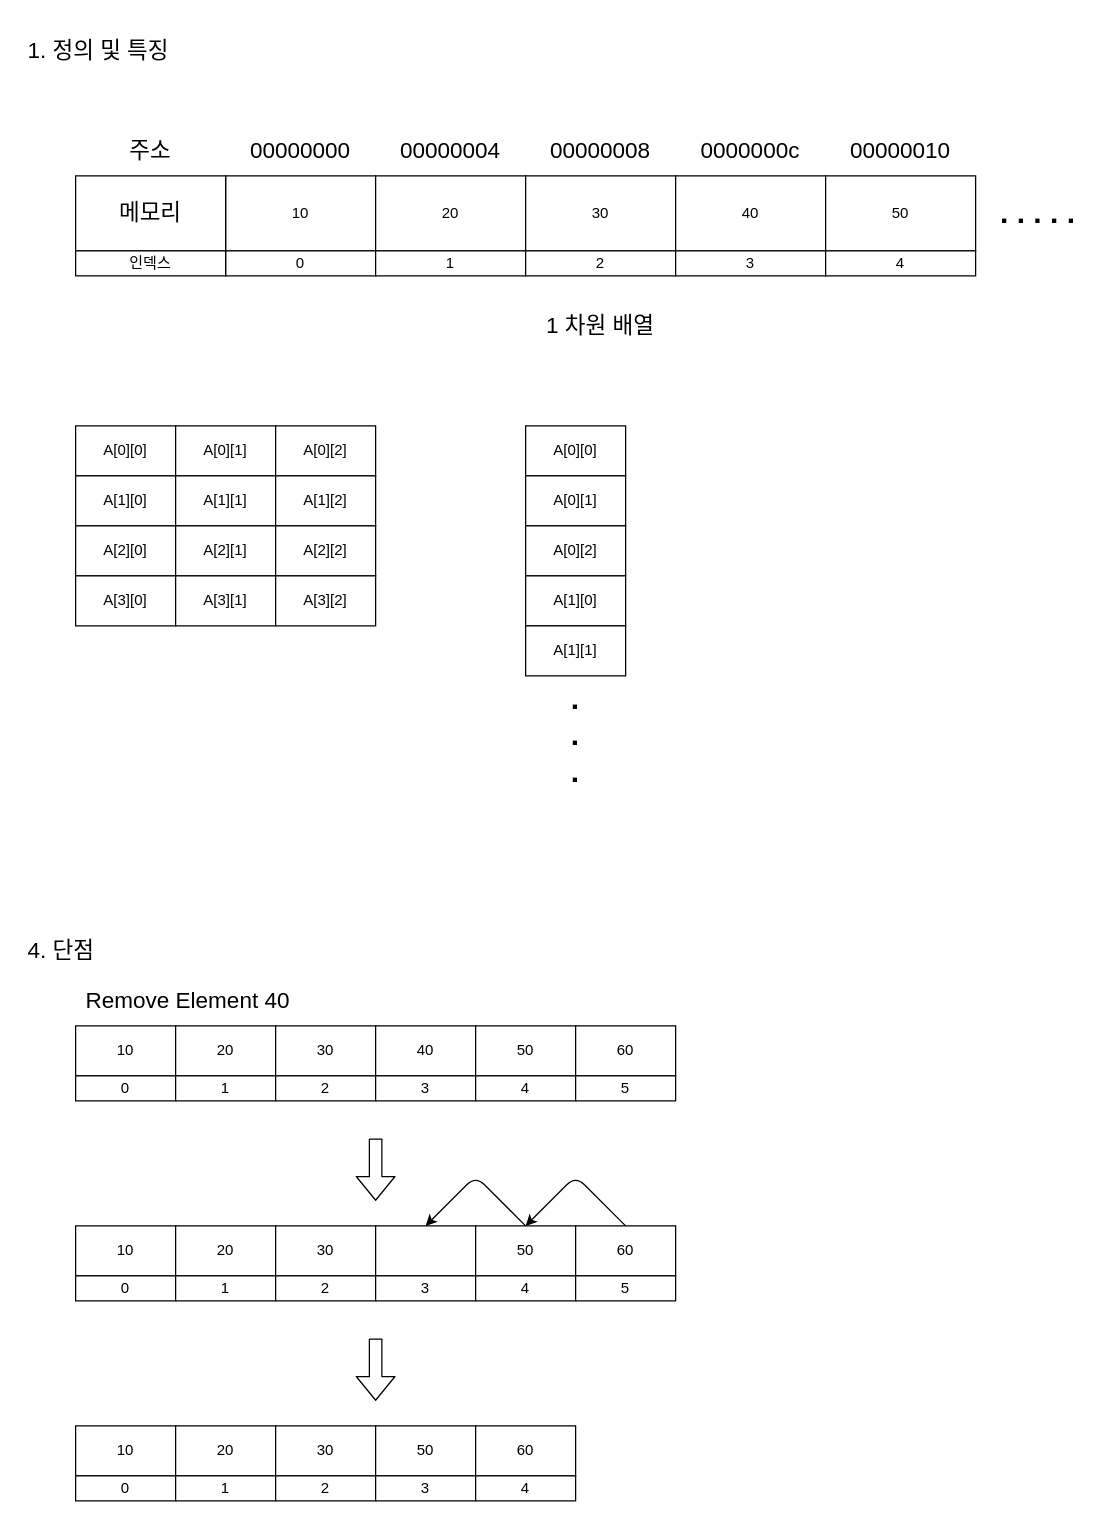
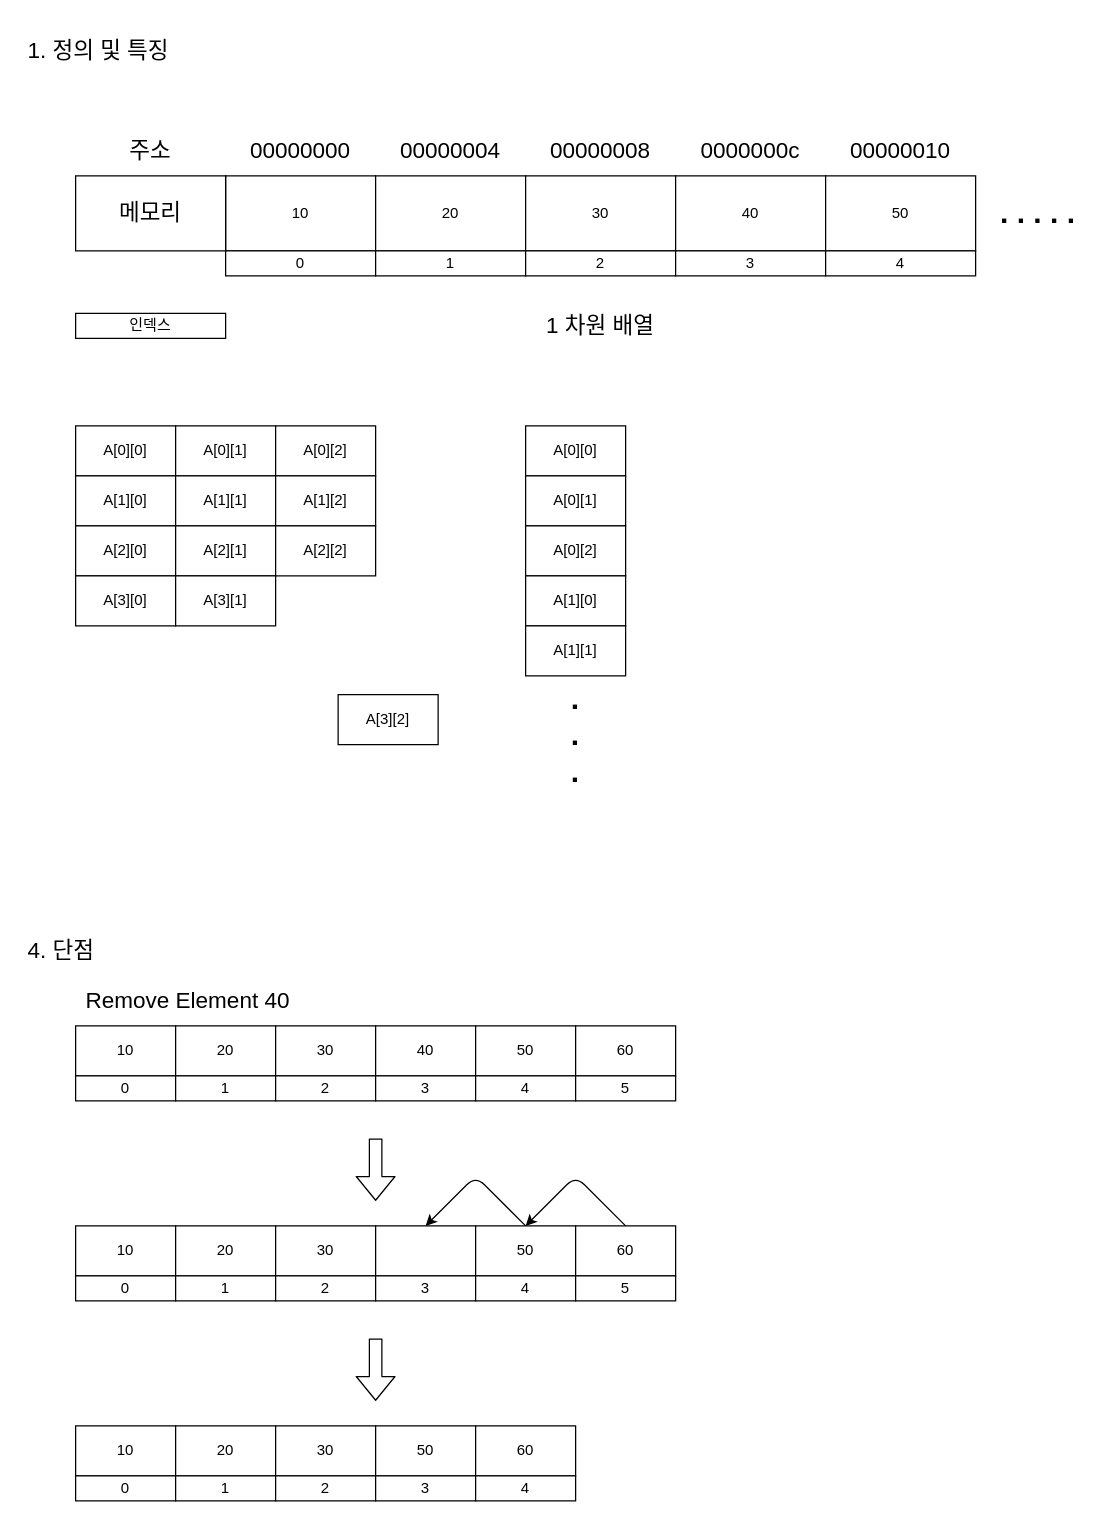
node "인덱스": moved (151, 263) -> (151, 326)
node "A[3][2]": moved (326, 601) -> (388, 719)
